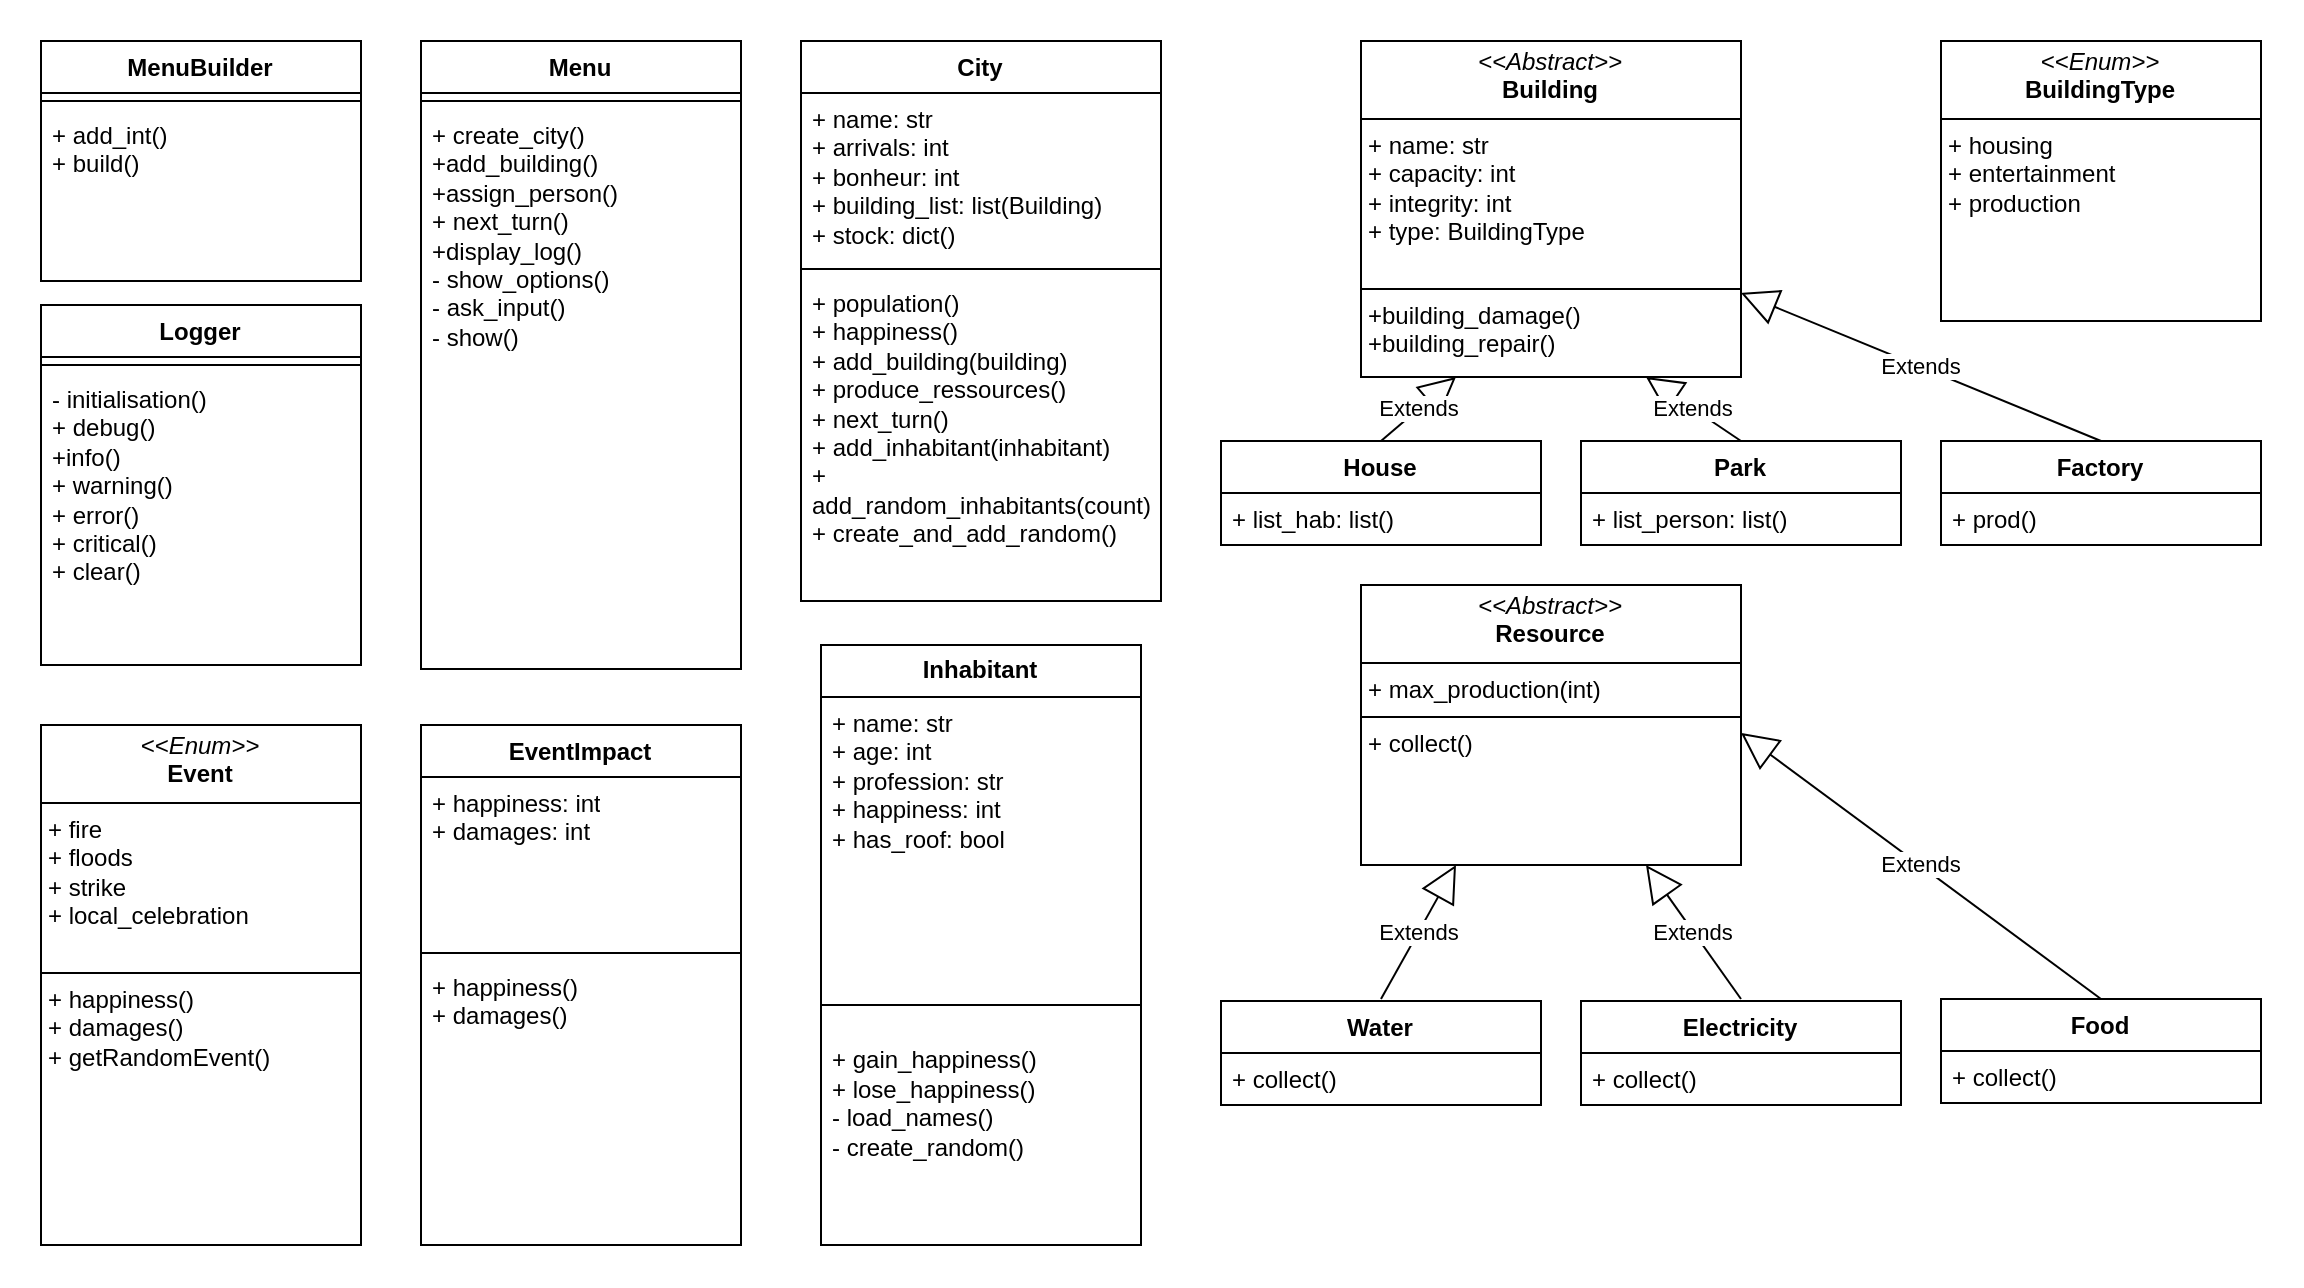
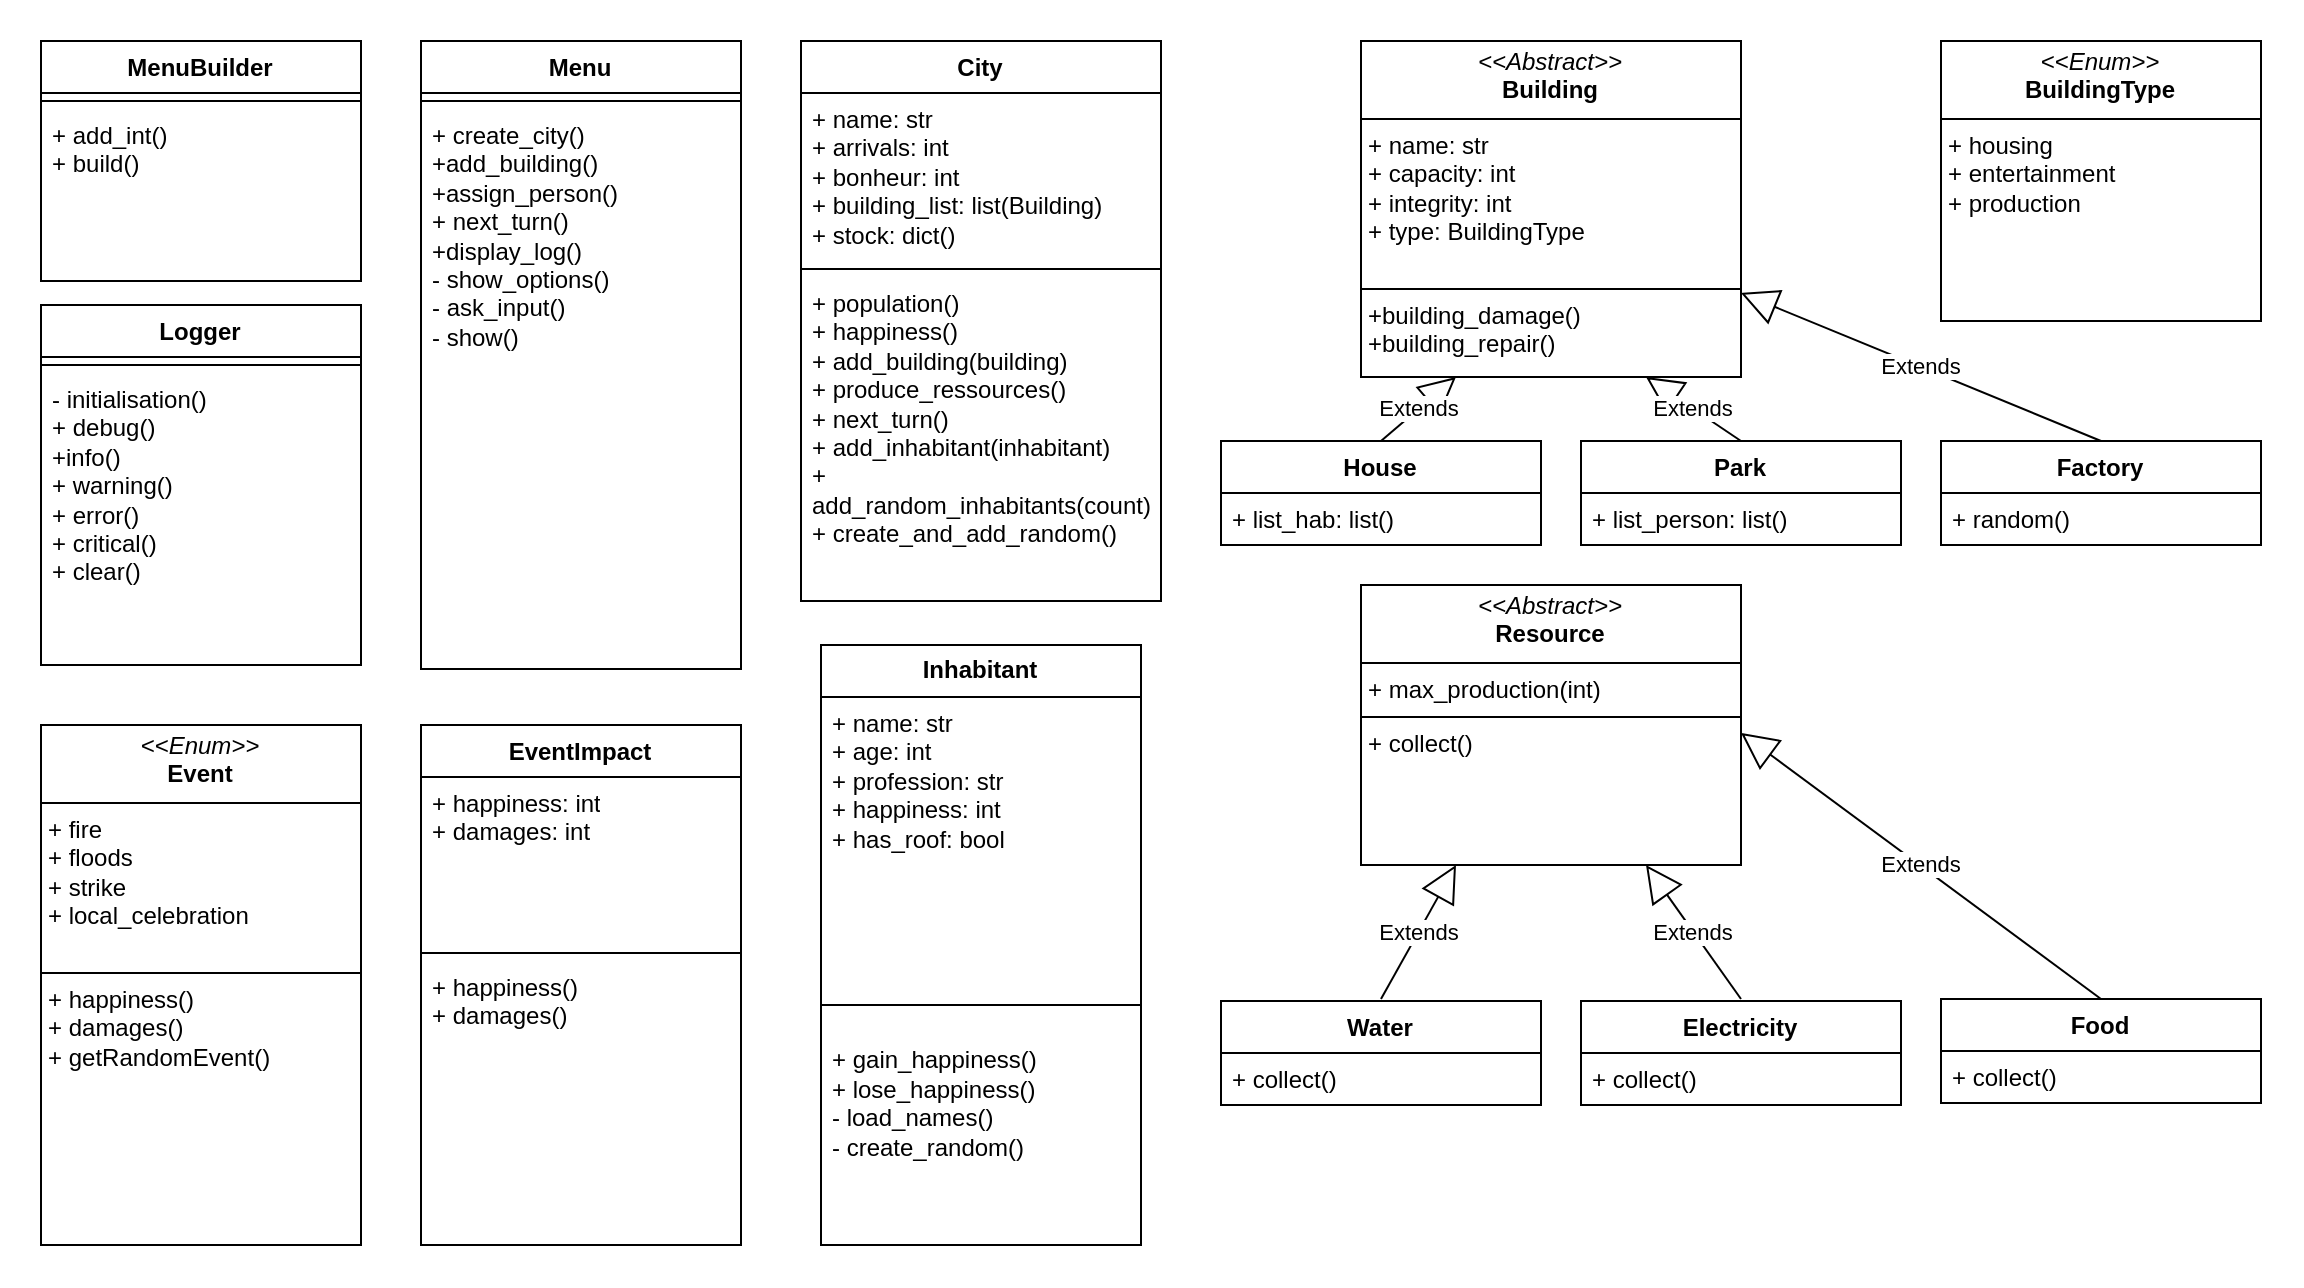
node "+ prod()": label "+ prod()" -> "+ random()"
